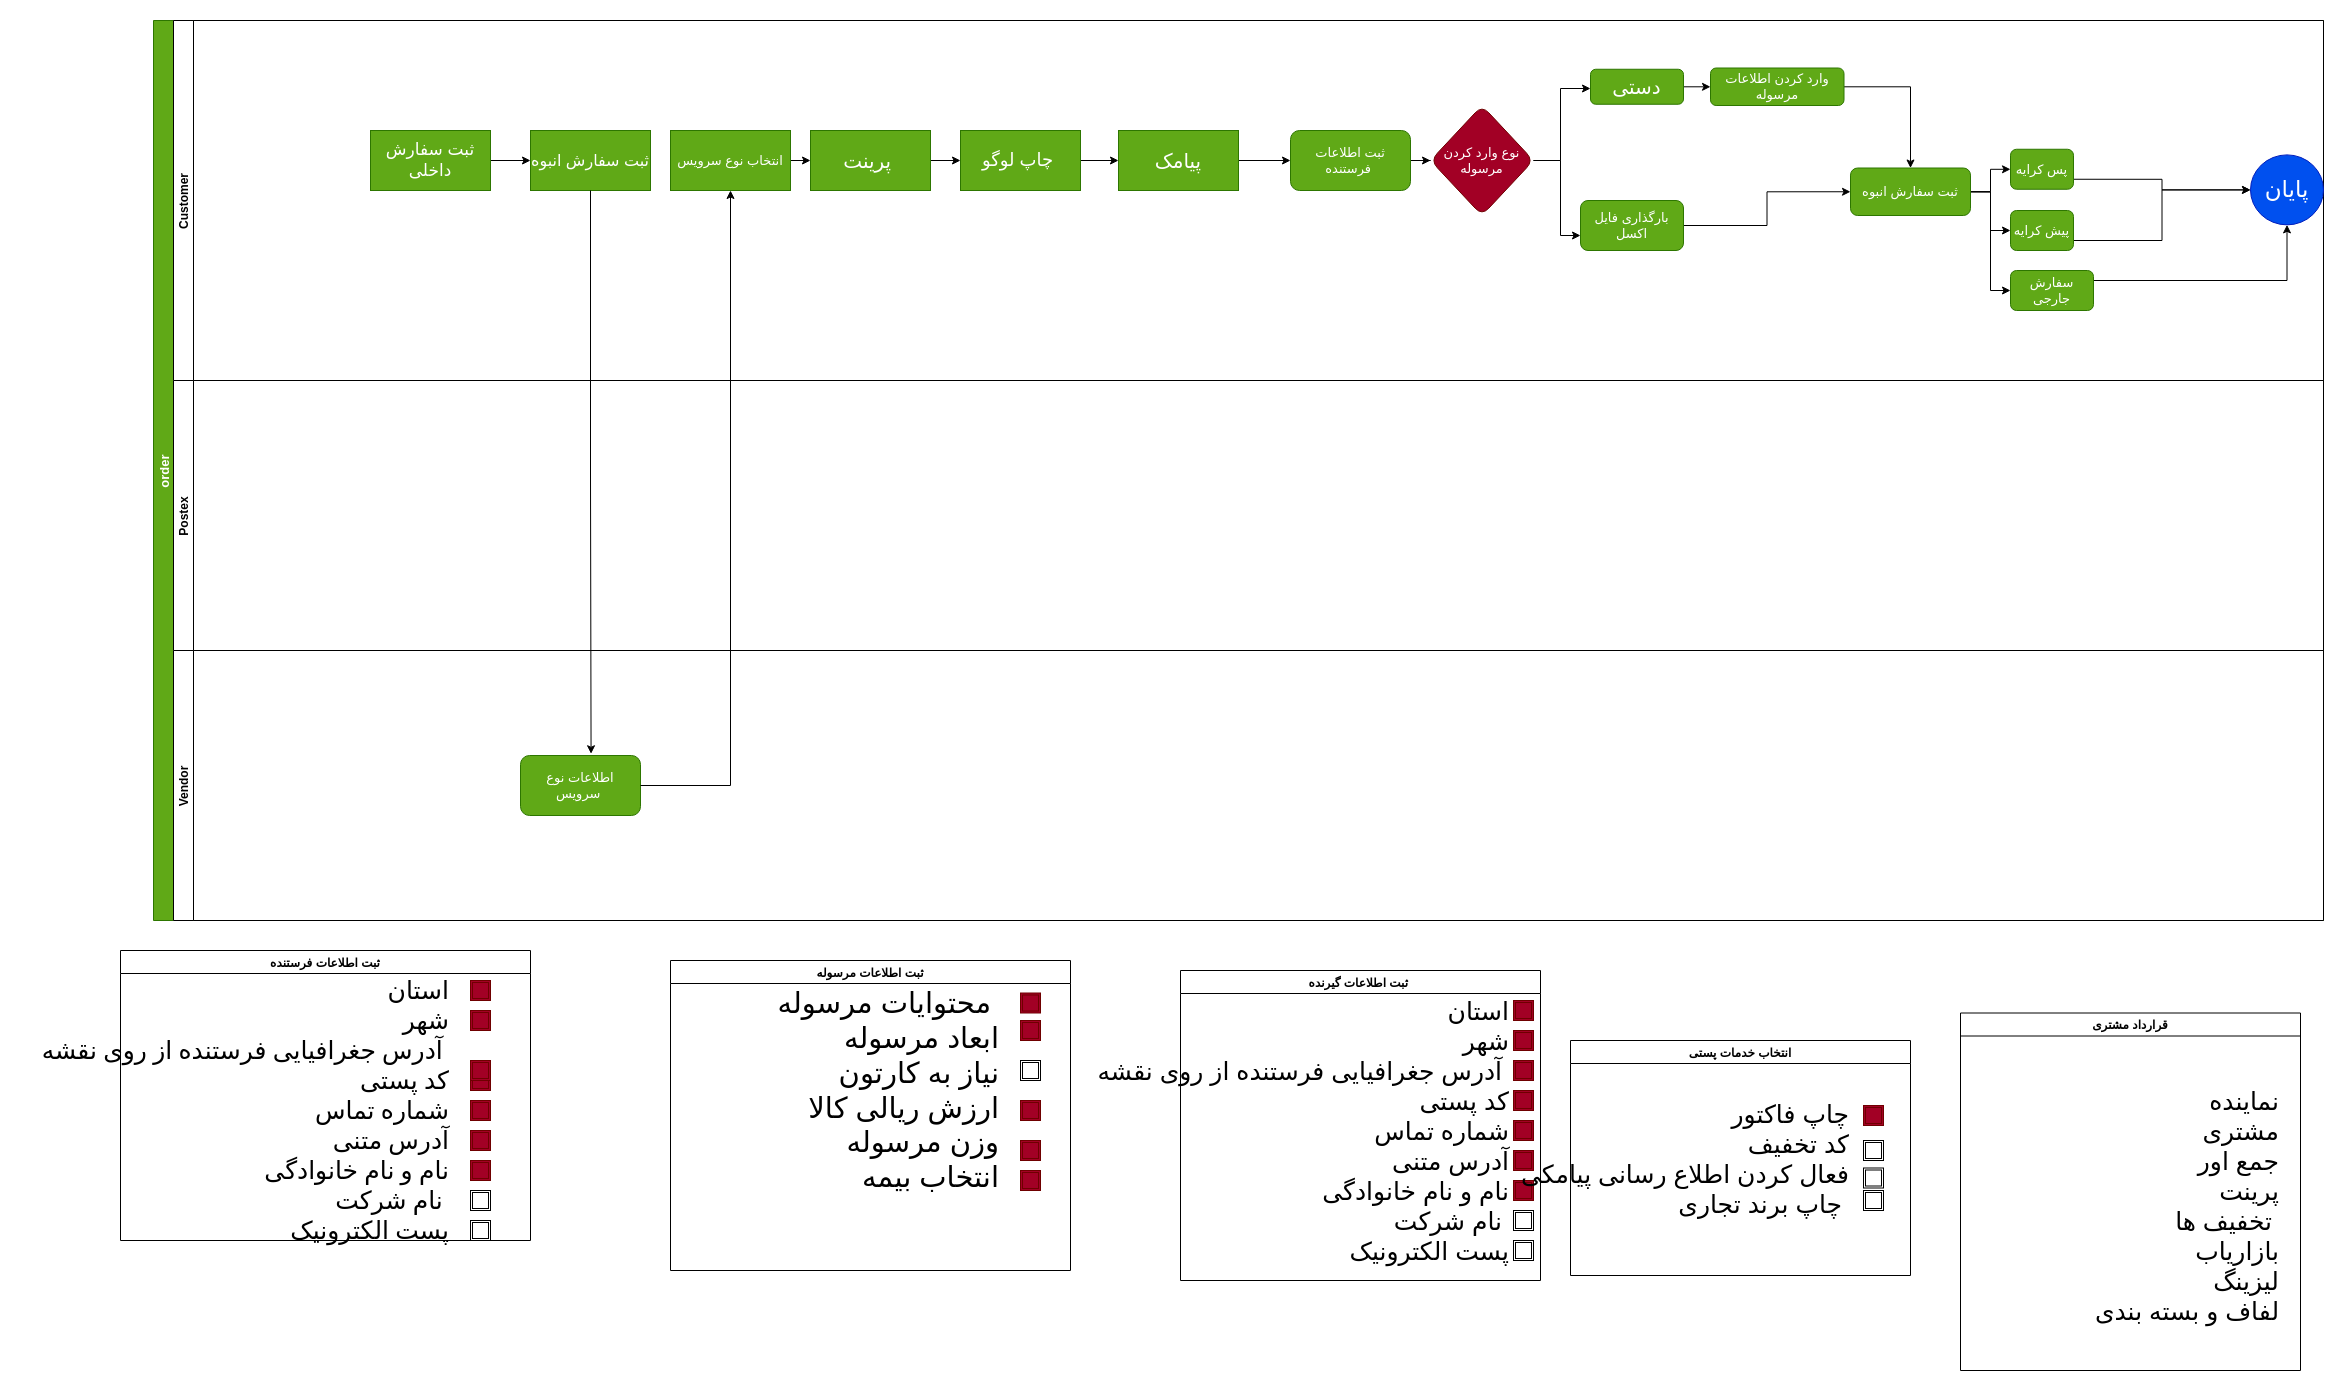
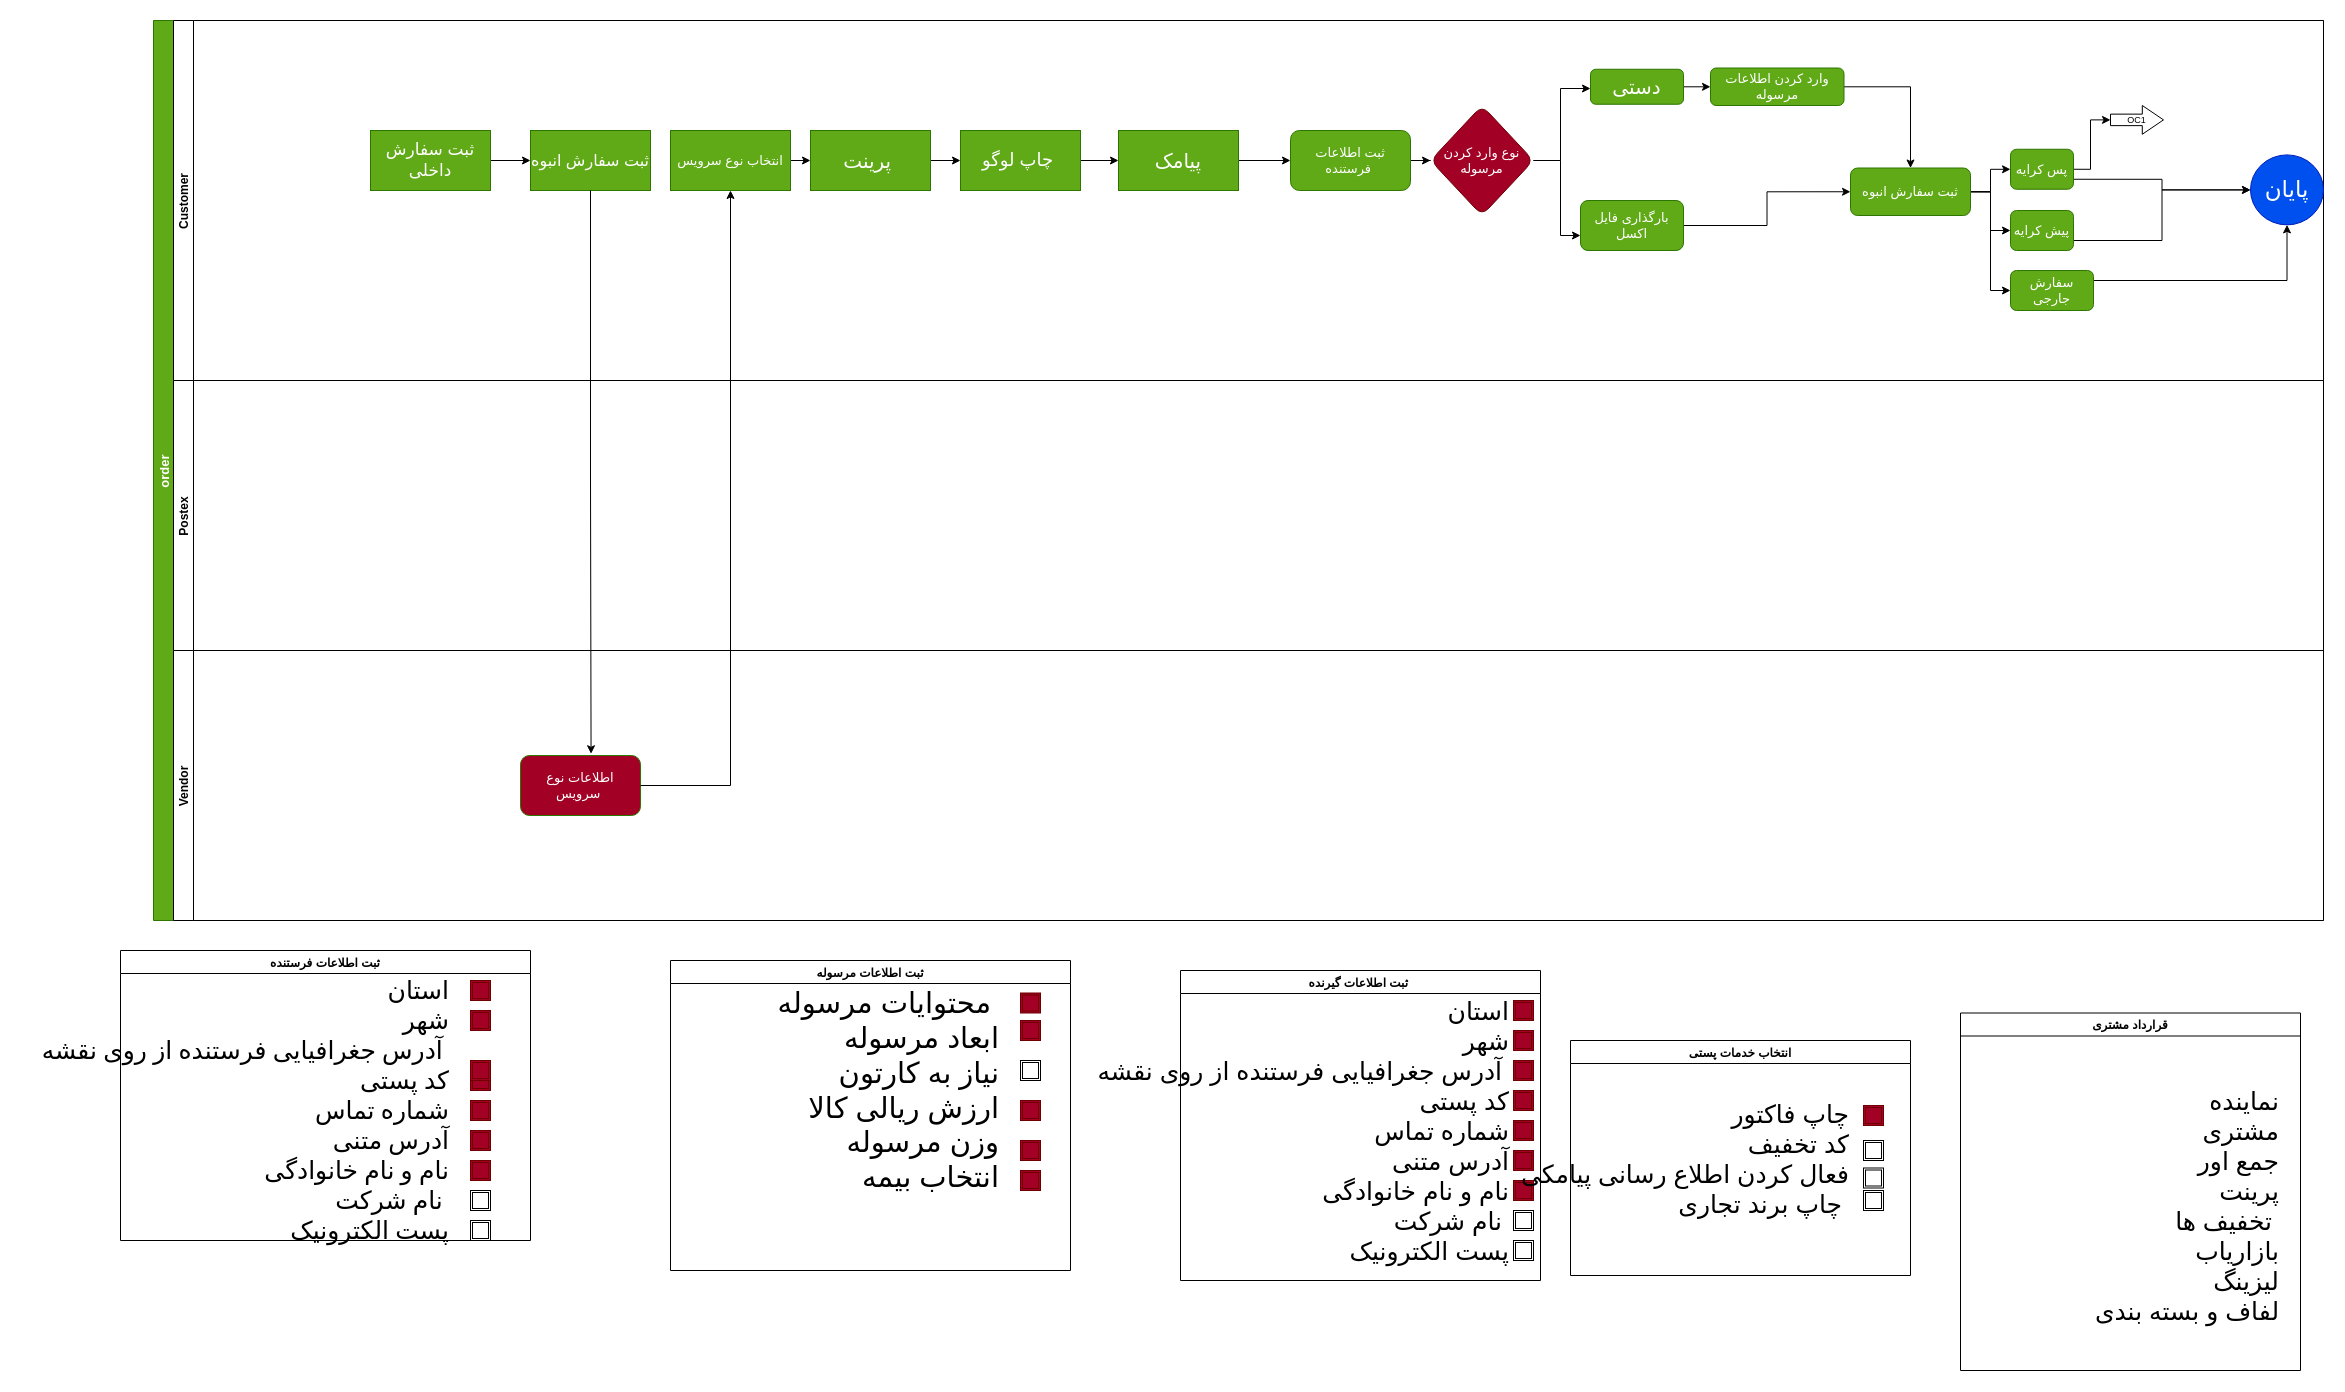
node "OC1": added
edge "پس کرایه" -> "OC1": added
node "اطلاعات نوع سرویس": fillcolor #60a917 -> #a20025
